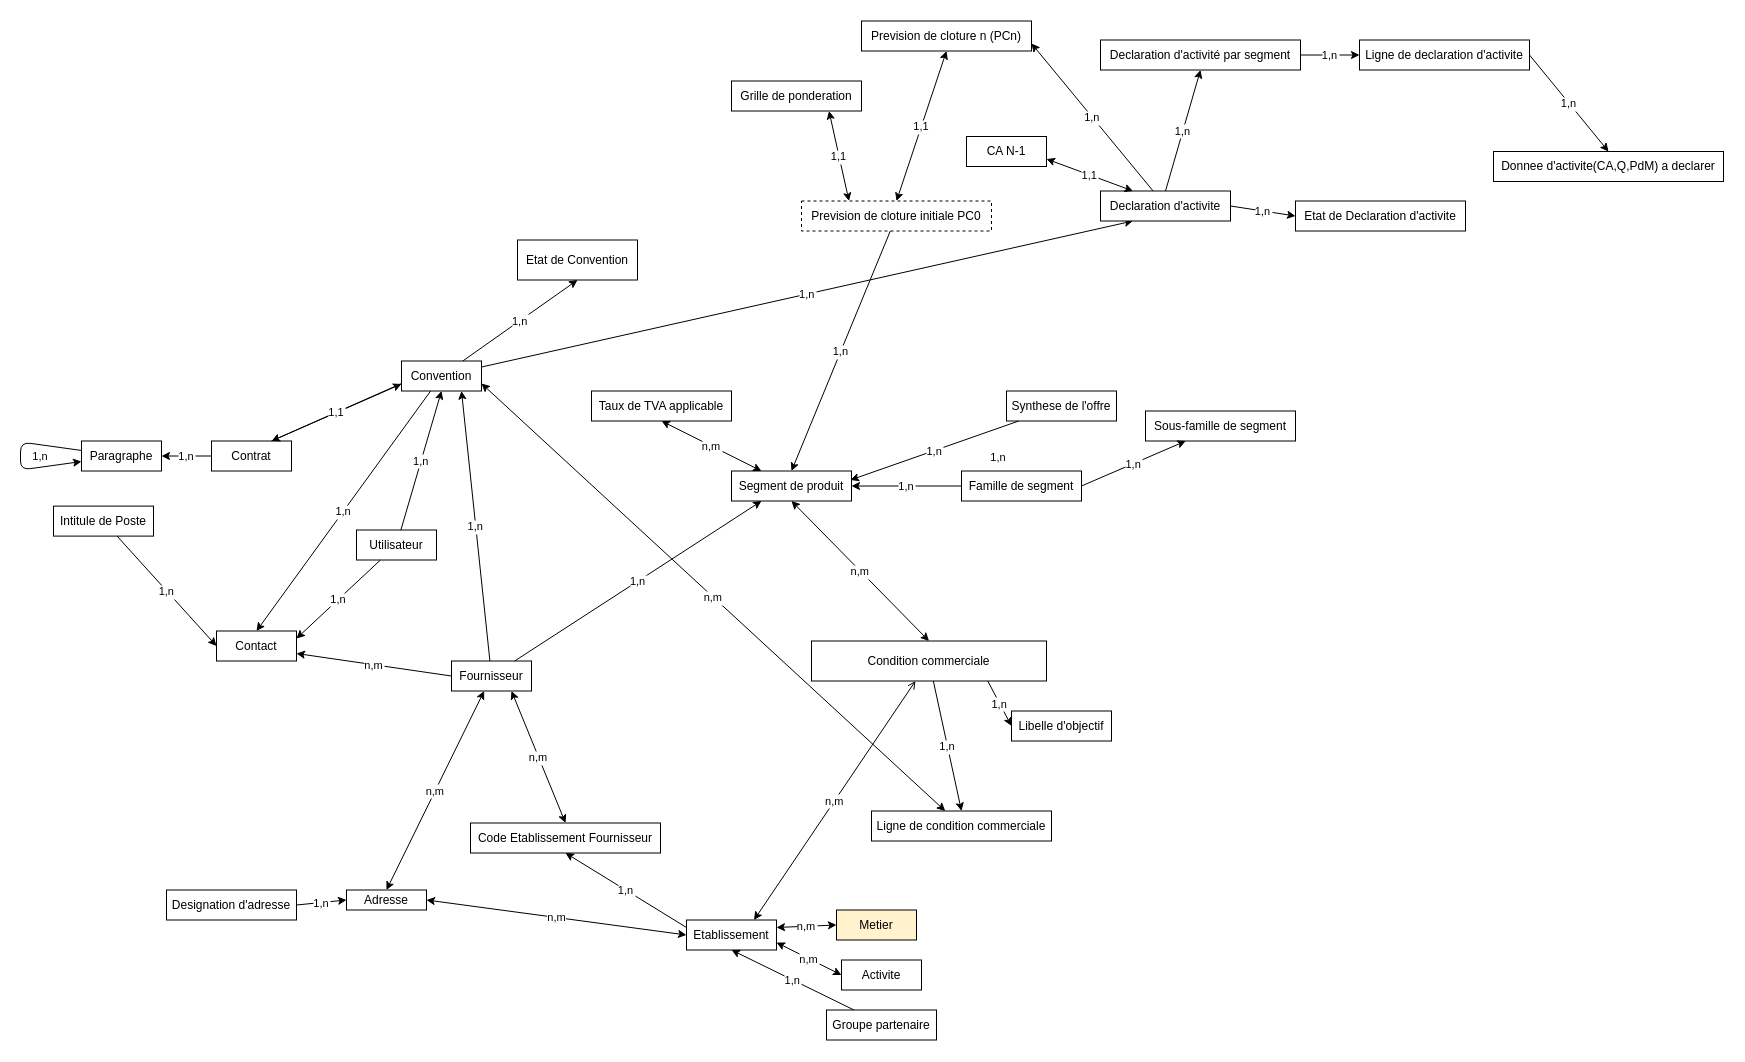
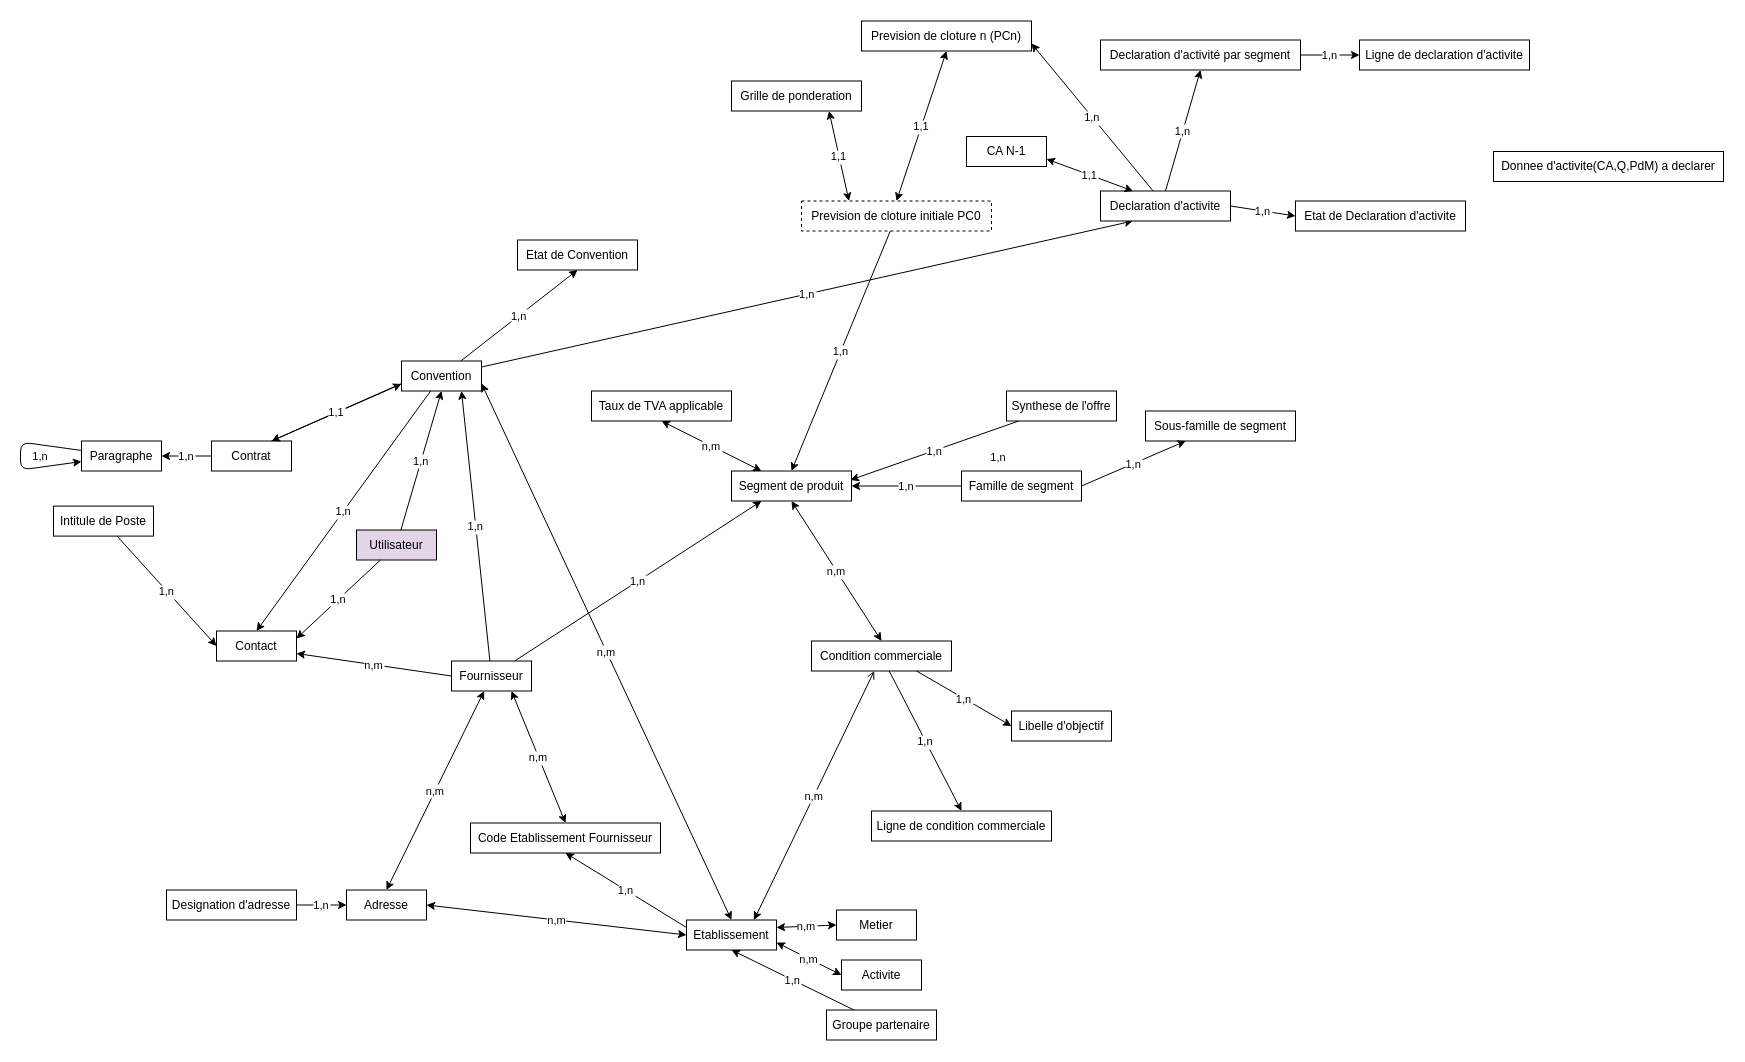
edge "Ligne de declaration d'activite" -> "Donnee d'activite(CA,Q,PdM) a declarer": removed, label "1,n"
node "Etat de Convention": size 120x40 -> 120x30
node "Utilisateur": fillcolor #ffffff -> #e1d5e7
edge "Convention" -- "Ligne de condition commerciale": now "Convention" -- "Etablissement"
node "Condition commerciale": size 235x40 -> 140x30
node "Adresse": size 80x20 -> 80x30
node "Metier": fillcolor #fff2cc -> #ffffff
